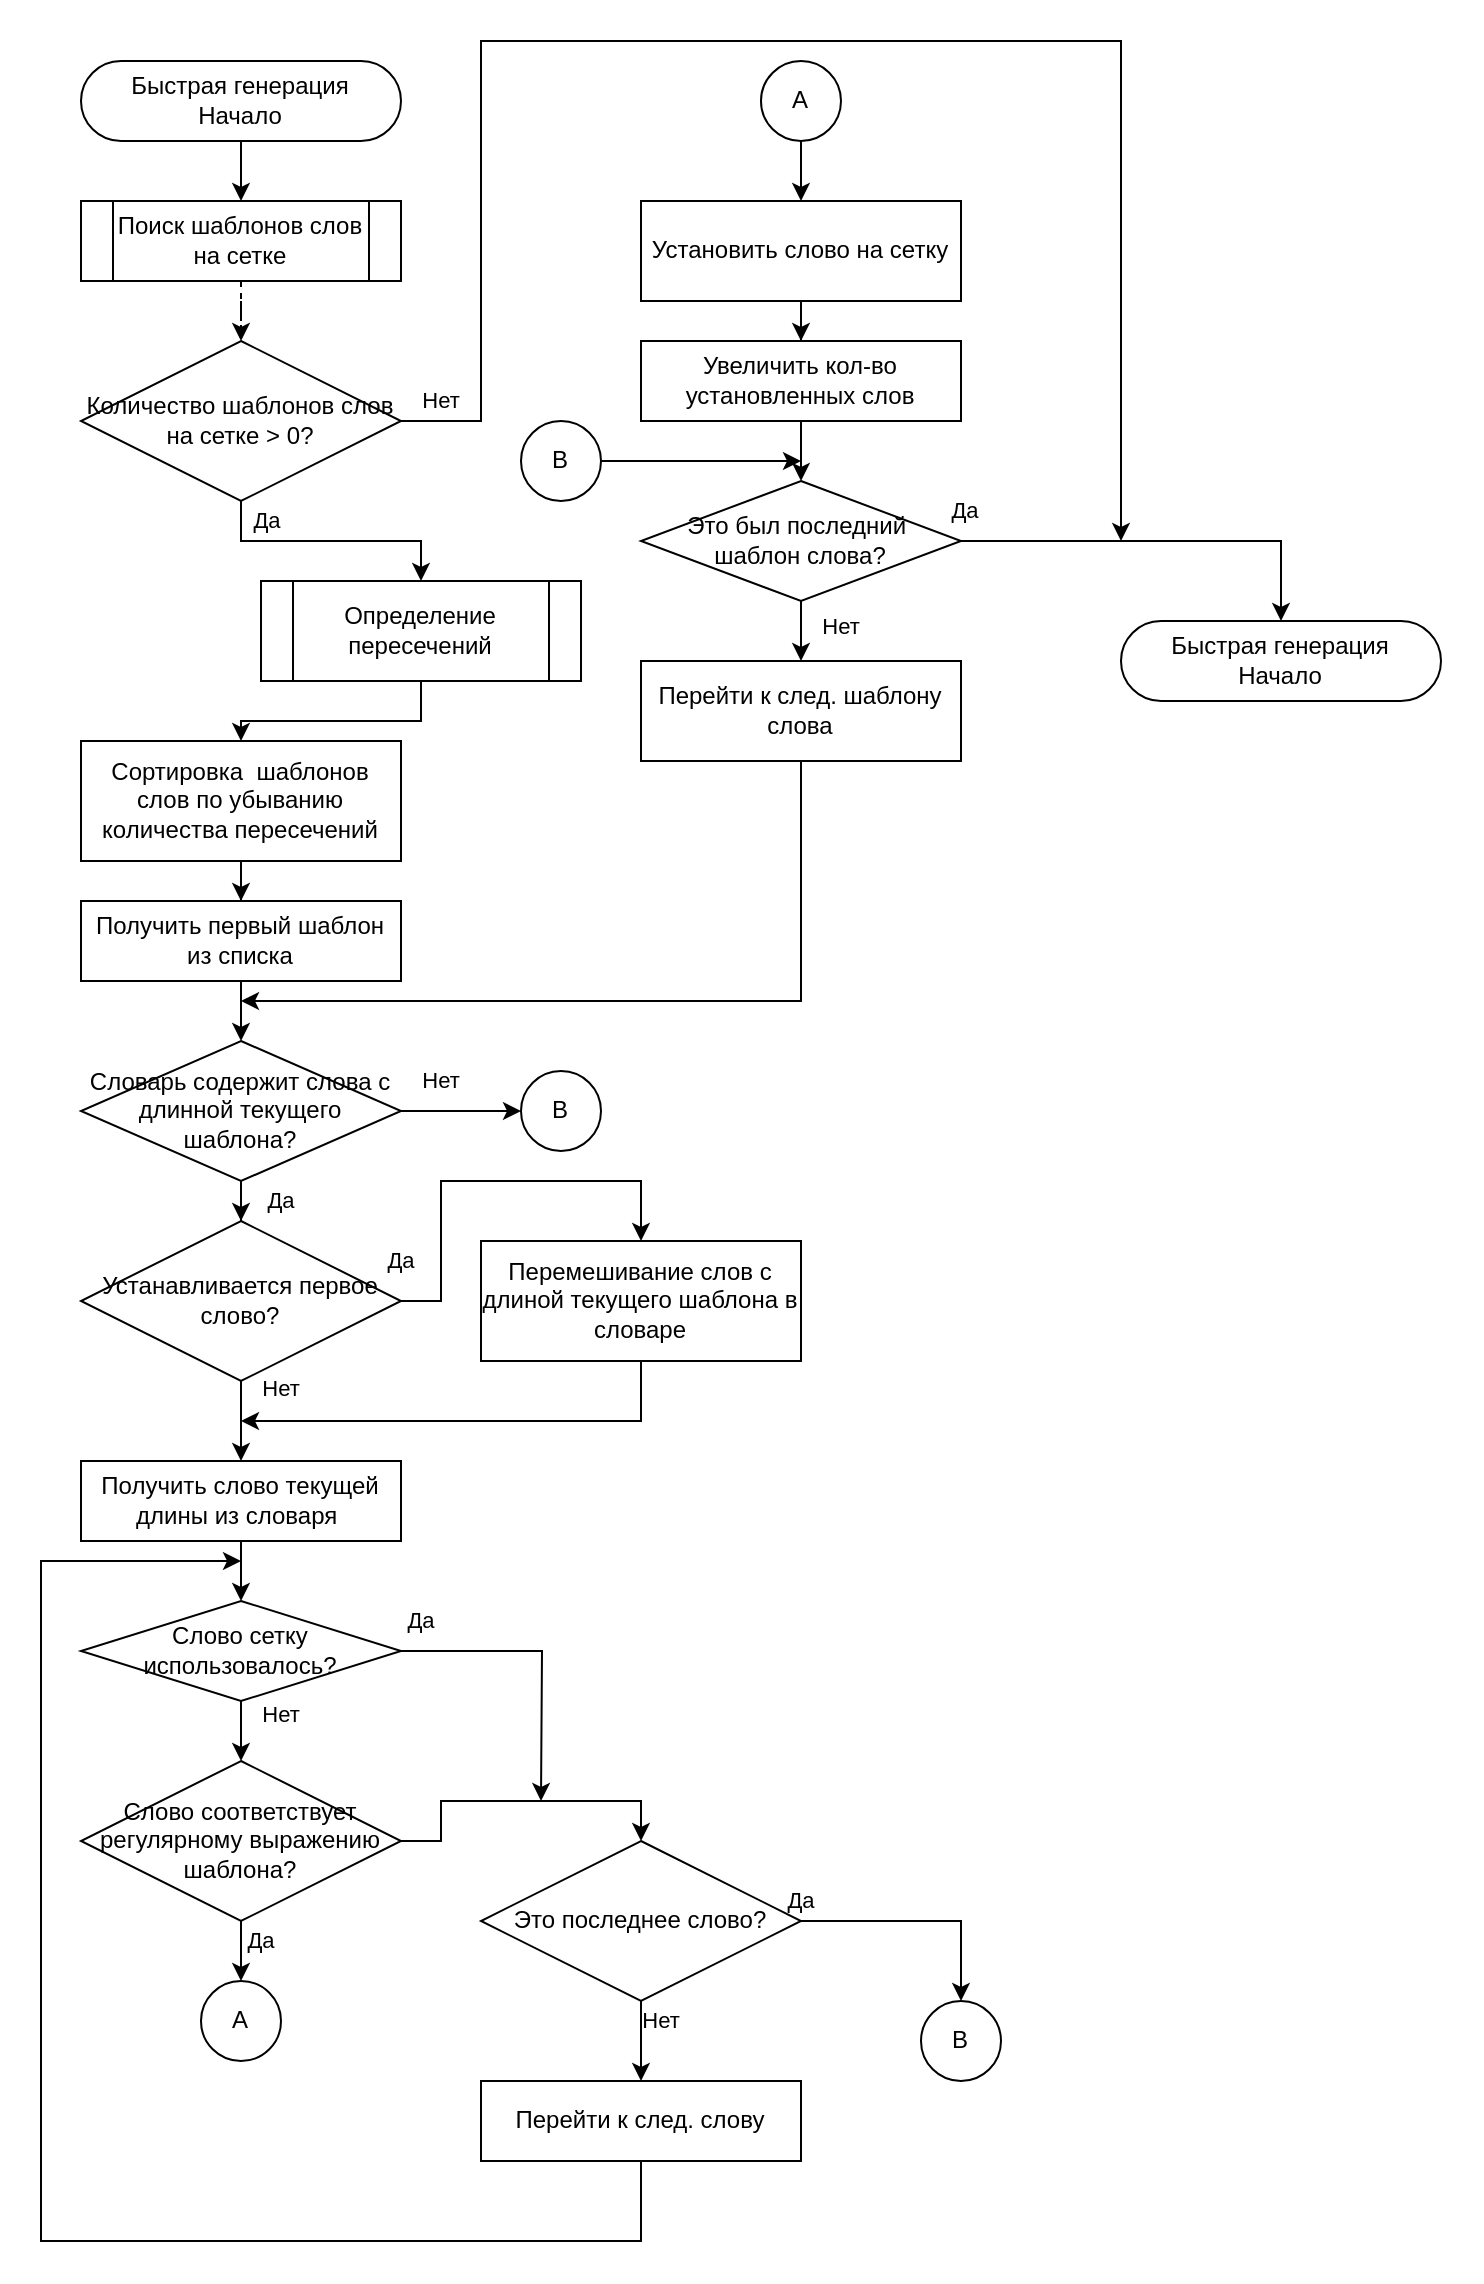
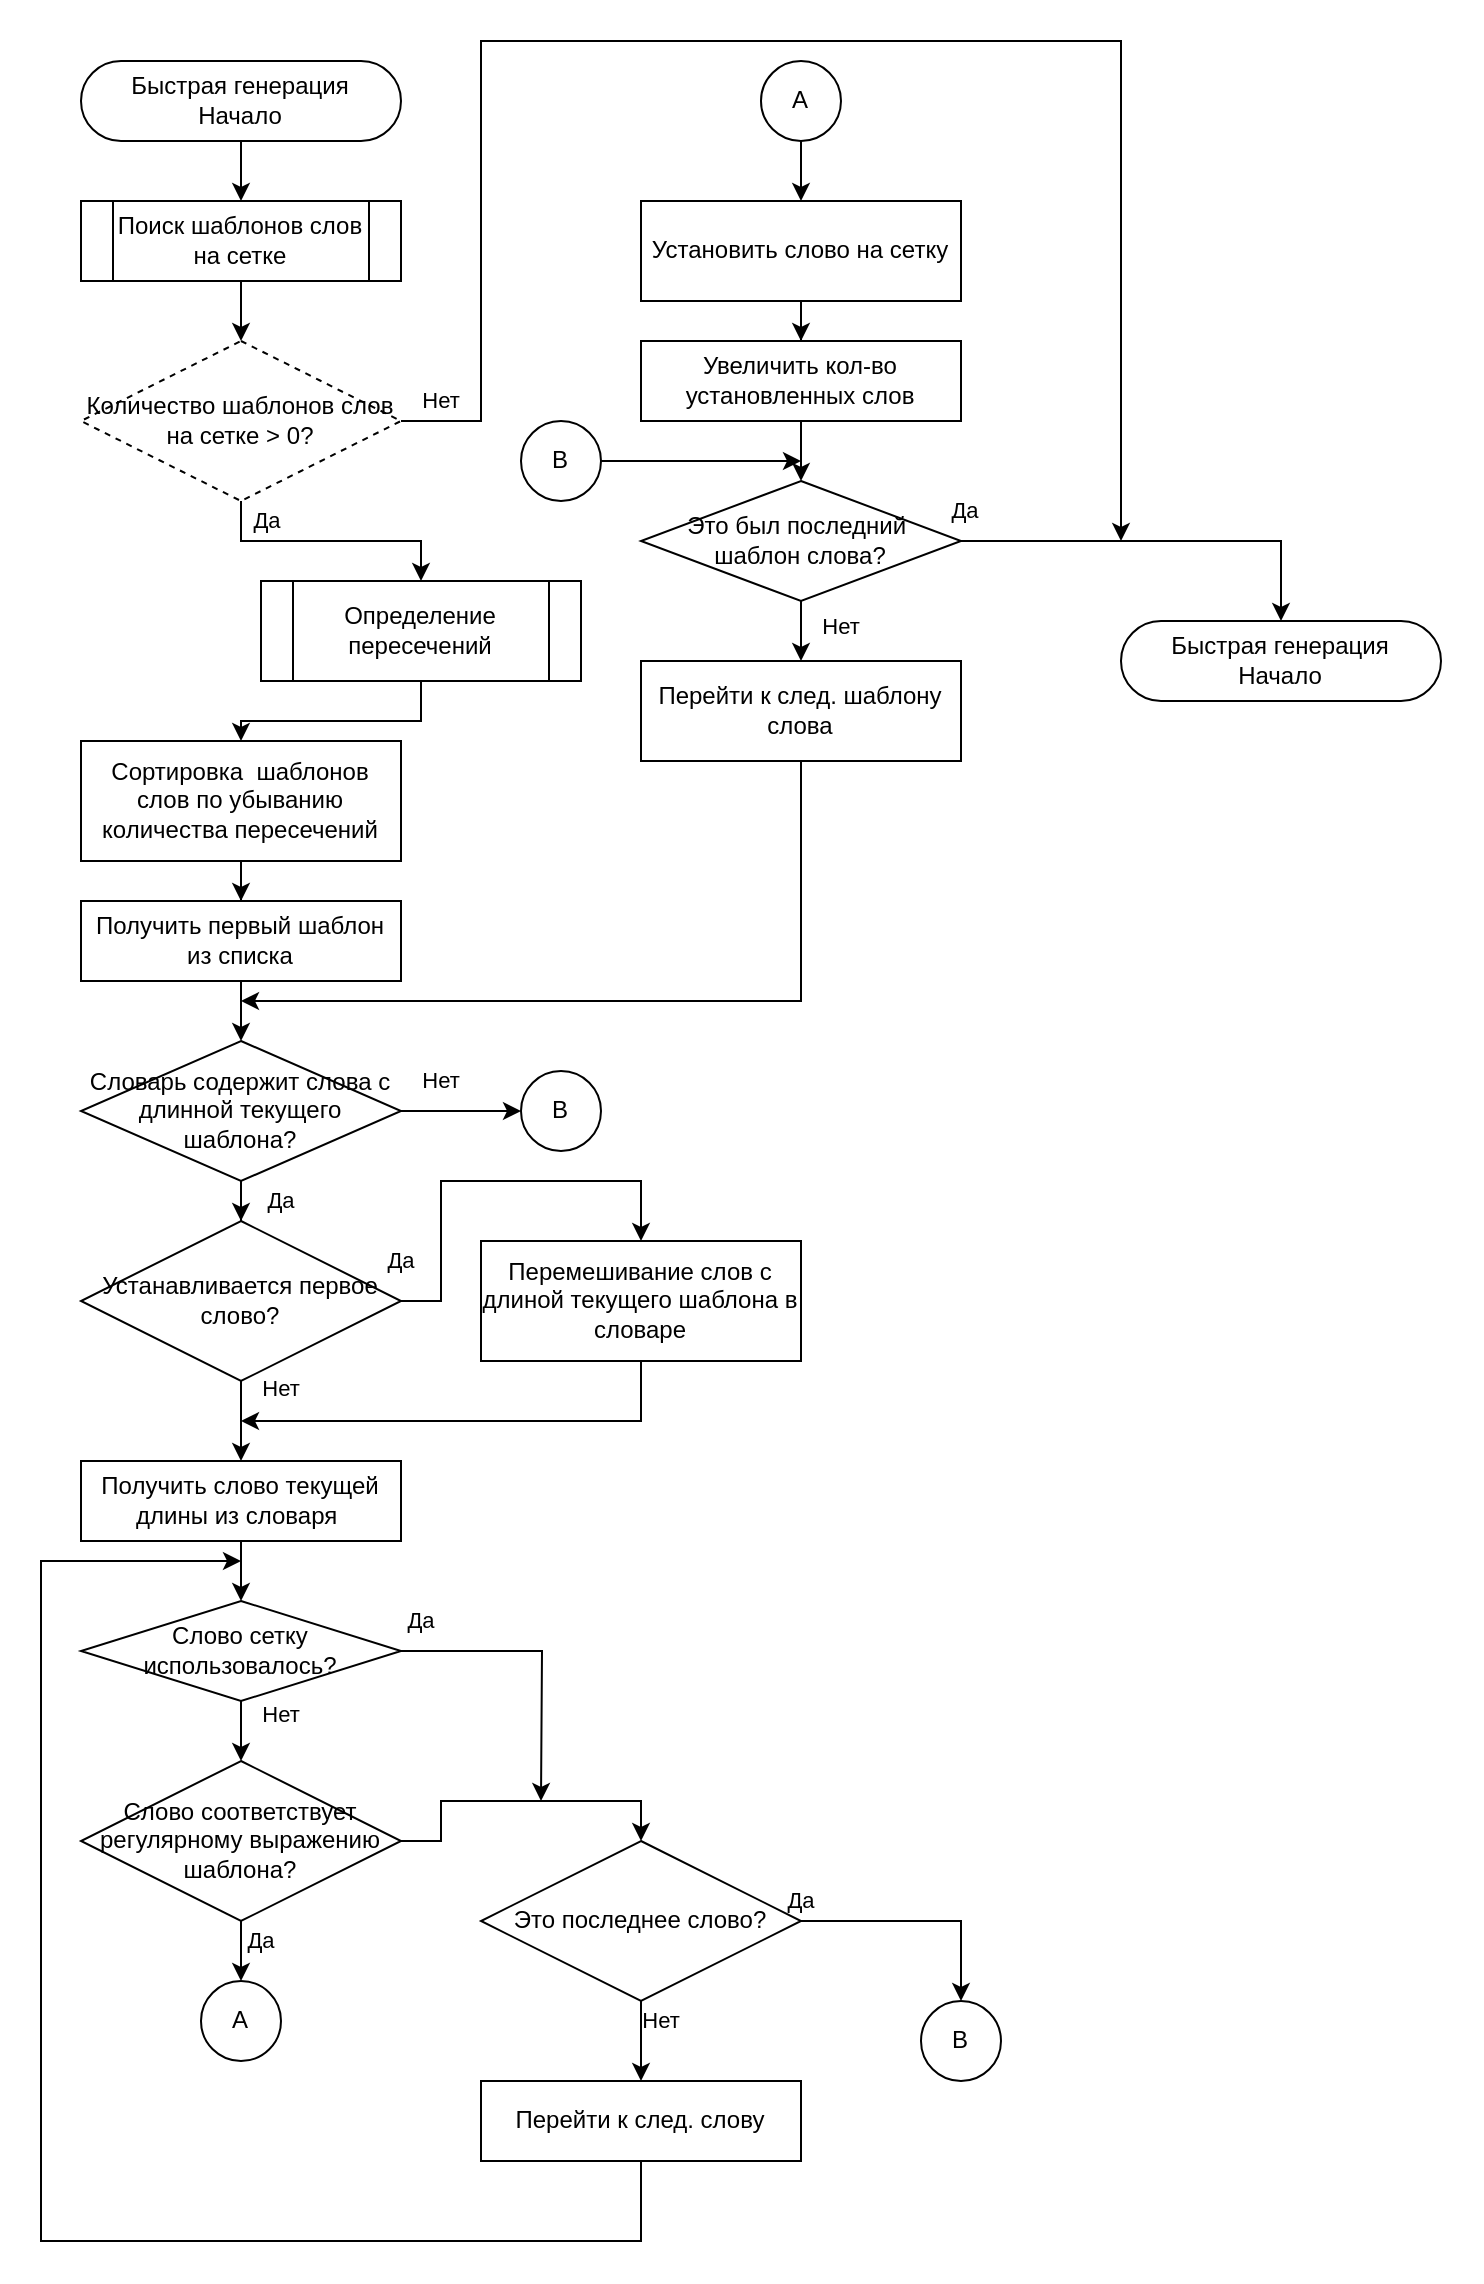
edge "Поиск шаблонов слов на сетке" -> "Количество шаблонов слов на сетке > 0?": style dashed -> solid
node "Количество шаблонов слов на сетке > 0?": style solid -> dashed
